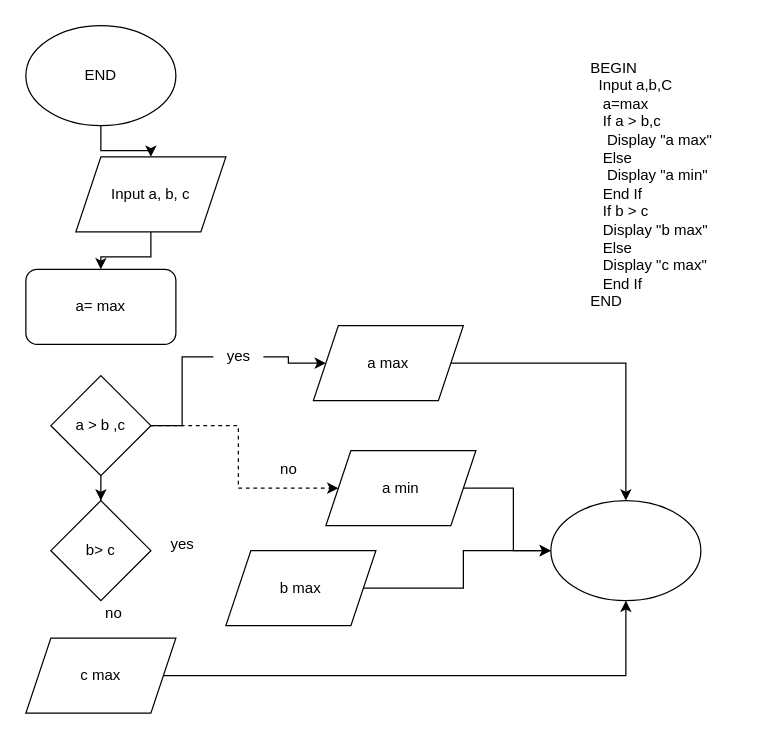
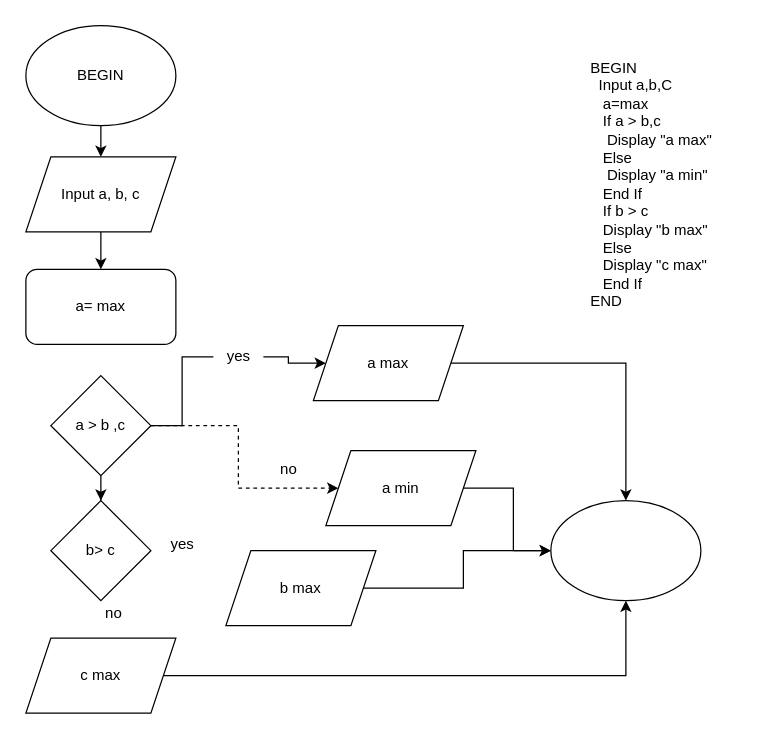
node "END": label "END" -> "BEGIN"
node "Input a, b, c": moved (151, 194) -> (101, 194)
